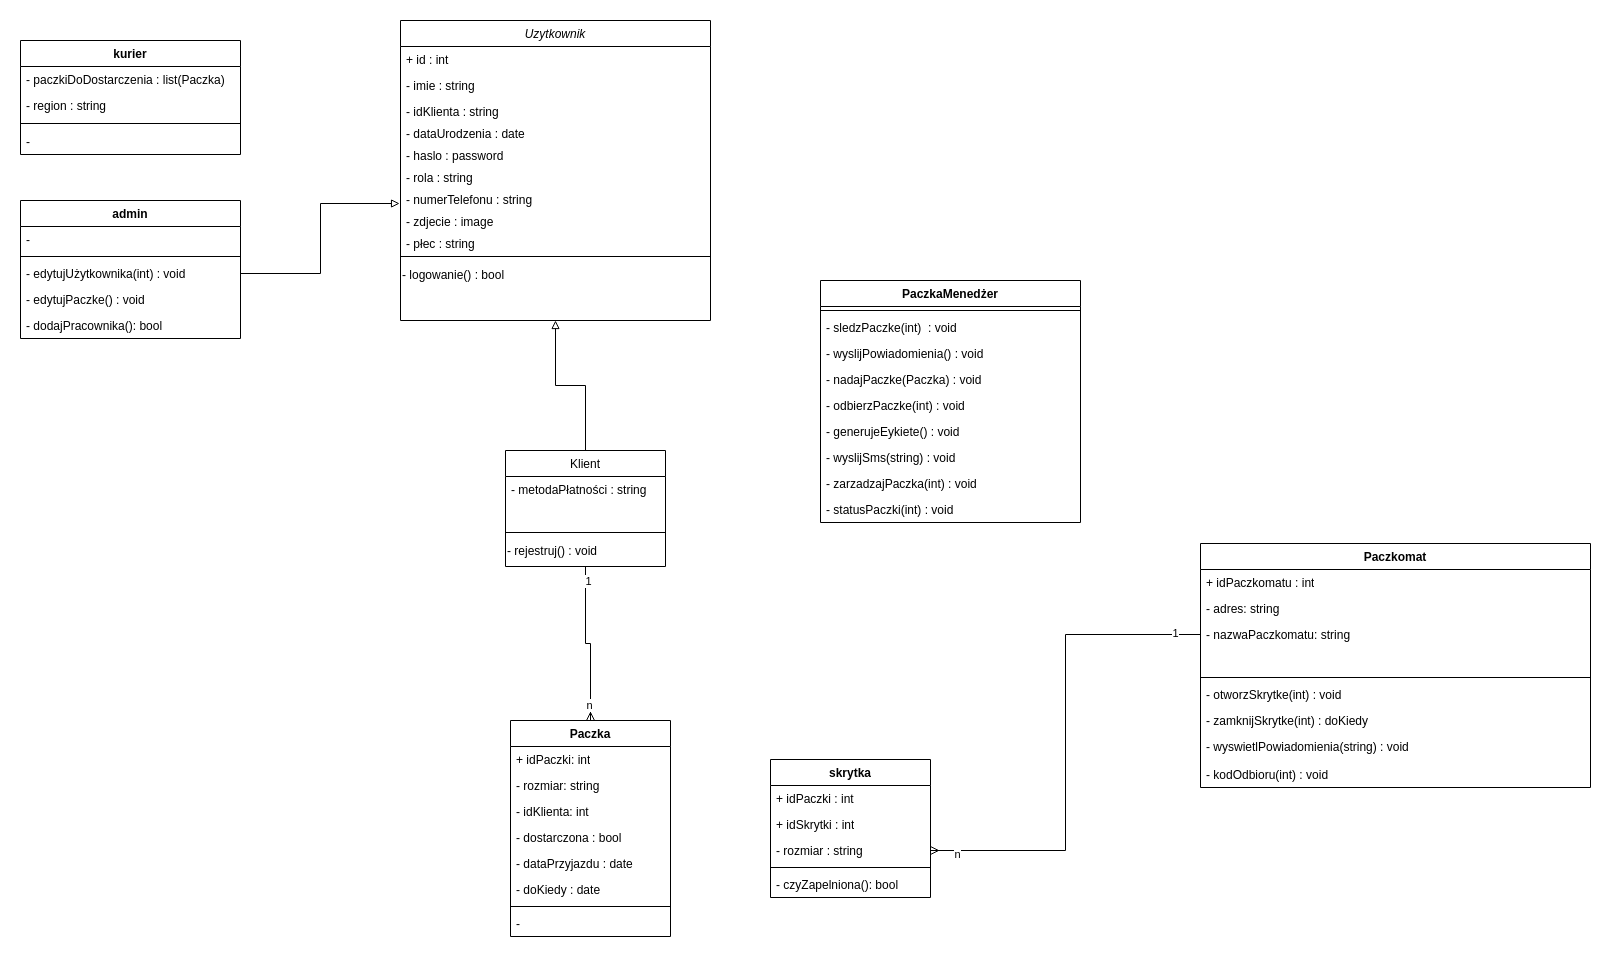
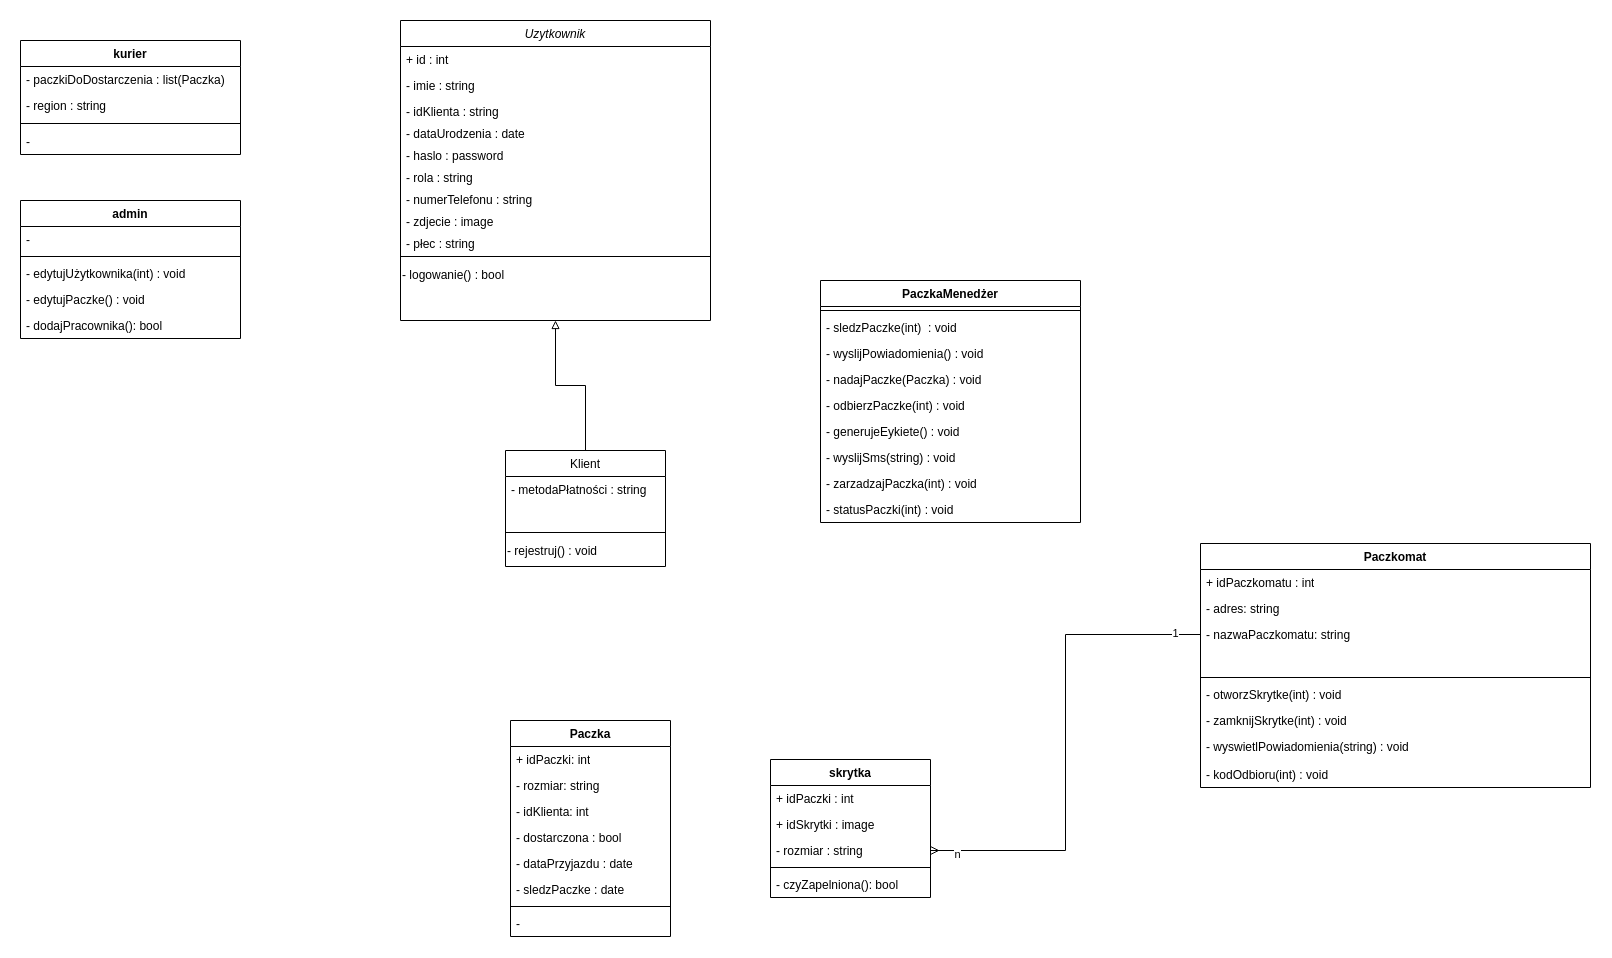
edge "- edytujUżytkownika(int) : void" -> "- zdjecie : image": removed
edge "- rejestruj() : void" -> "Paczka": removed, labels "1", "n"
node "- zamknijSkrytke(int) : doKiedy": label "- zamknijSkrytke(int) : doKiedy" -> "- zamknijSkrytke(int) : void"
node "+ idSkrytki : int": label "+ idSkrytki : int" -> "+ idSkrytki : image"
node "- doKiedy : date": label "- doKiedy : date" -> "- sledzPaczke : date"
